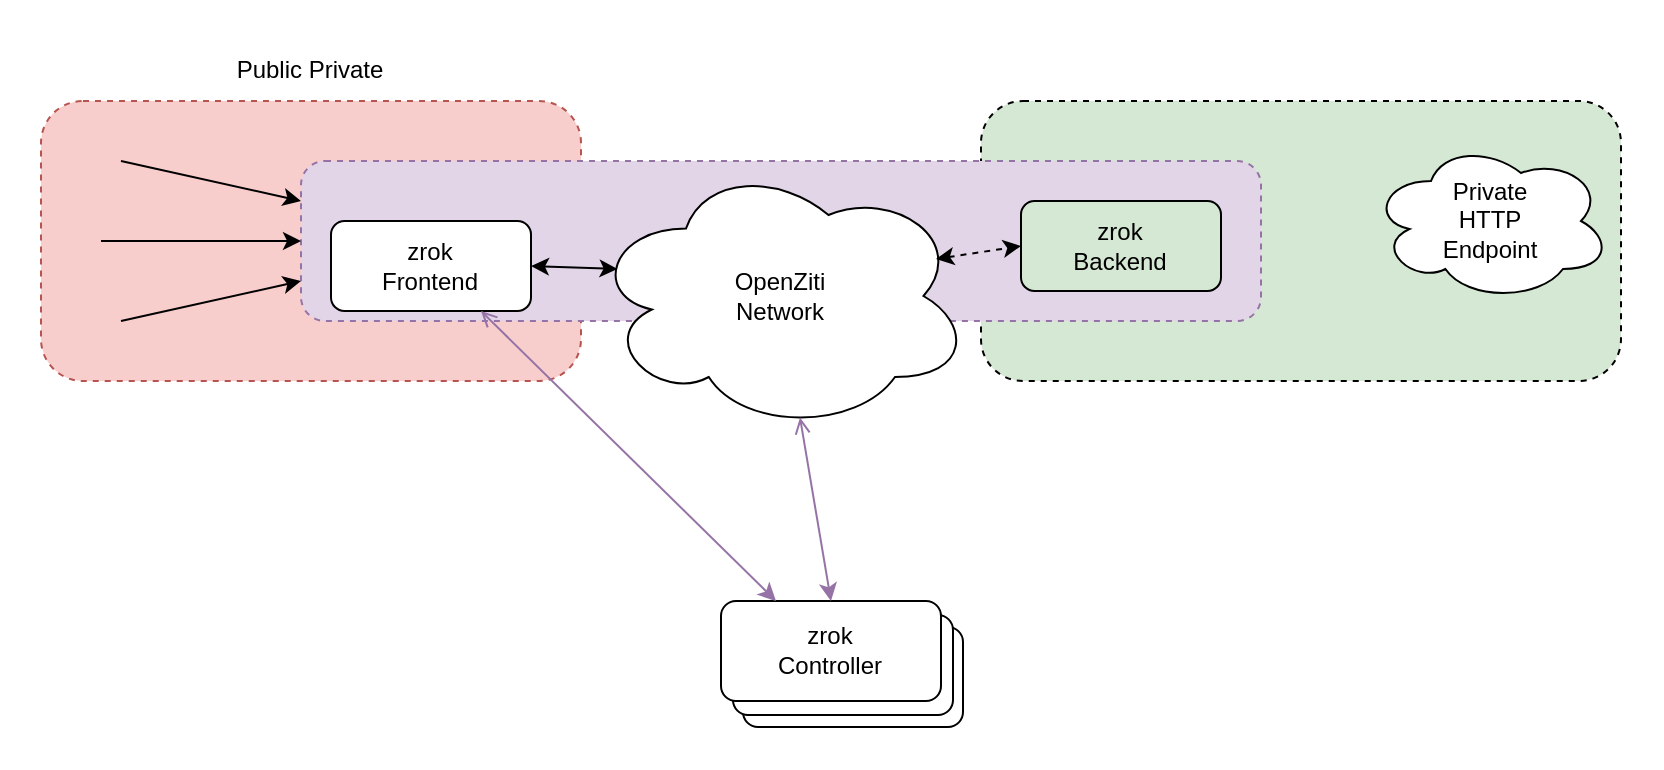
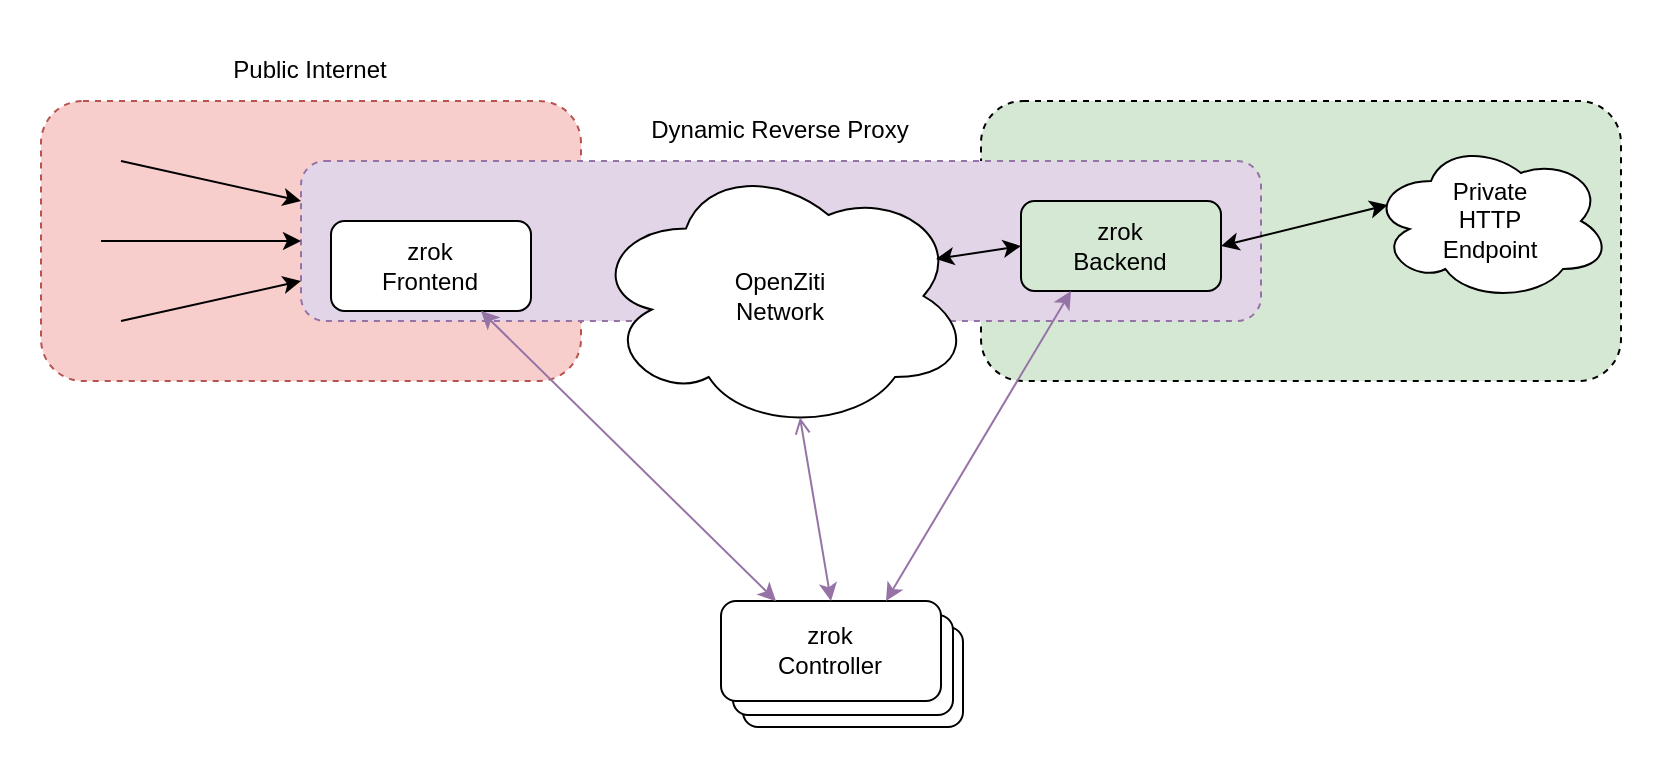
node "Public Private": label "Public Private" -> "Public Internet"
node "Dynamic Reverse Proxy": added
edge "Private HTTP Endpoint" -- "zrok Backend": added
edge "zrok Backend" -- "OpenZiti Network": style dashed -> solid
edge "zrok Frontend" -- "OpenZiti Network": removed
edge "zrok Frontend" -- "zrok Controller": arrowhead open -> classic
edge "zrok Backend" -- "zrok Controller": added
